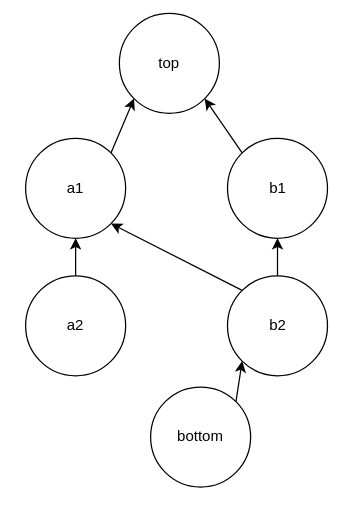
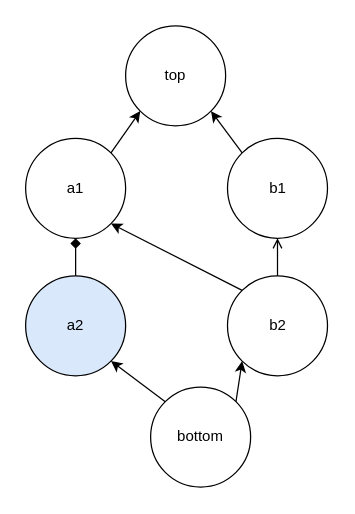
node "top": moved (169, 63) -> (176, 76)
edge "a2" -> "a1": arrowhead classic -> diamond
edge "b2" -> "b1": arrowhead classic -> open
node "a2": fillcolor #ffffff -> #dae8fc
edge "bottom" -> "a2": added
